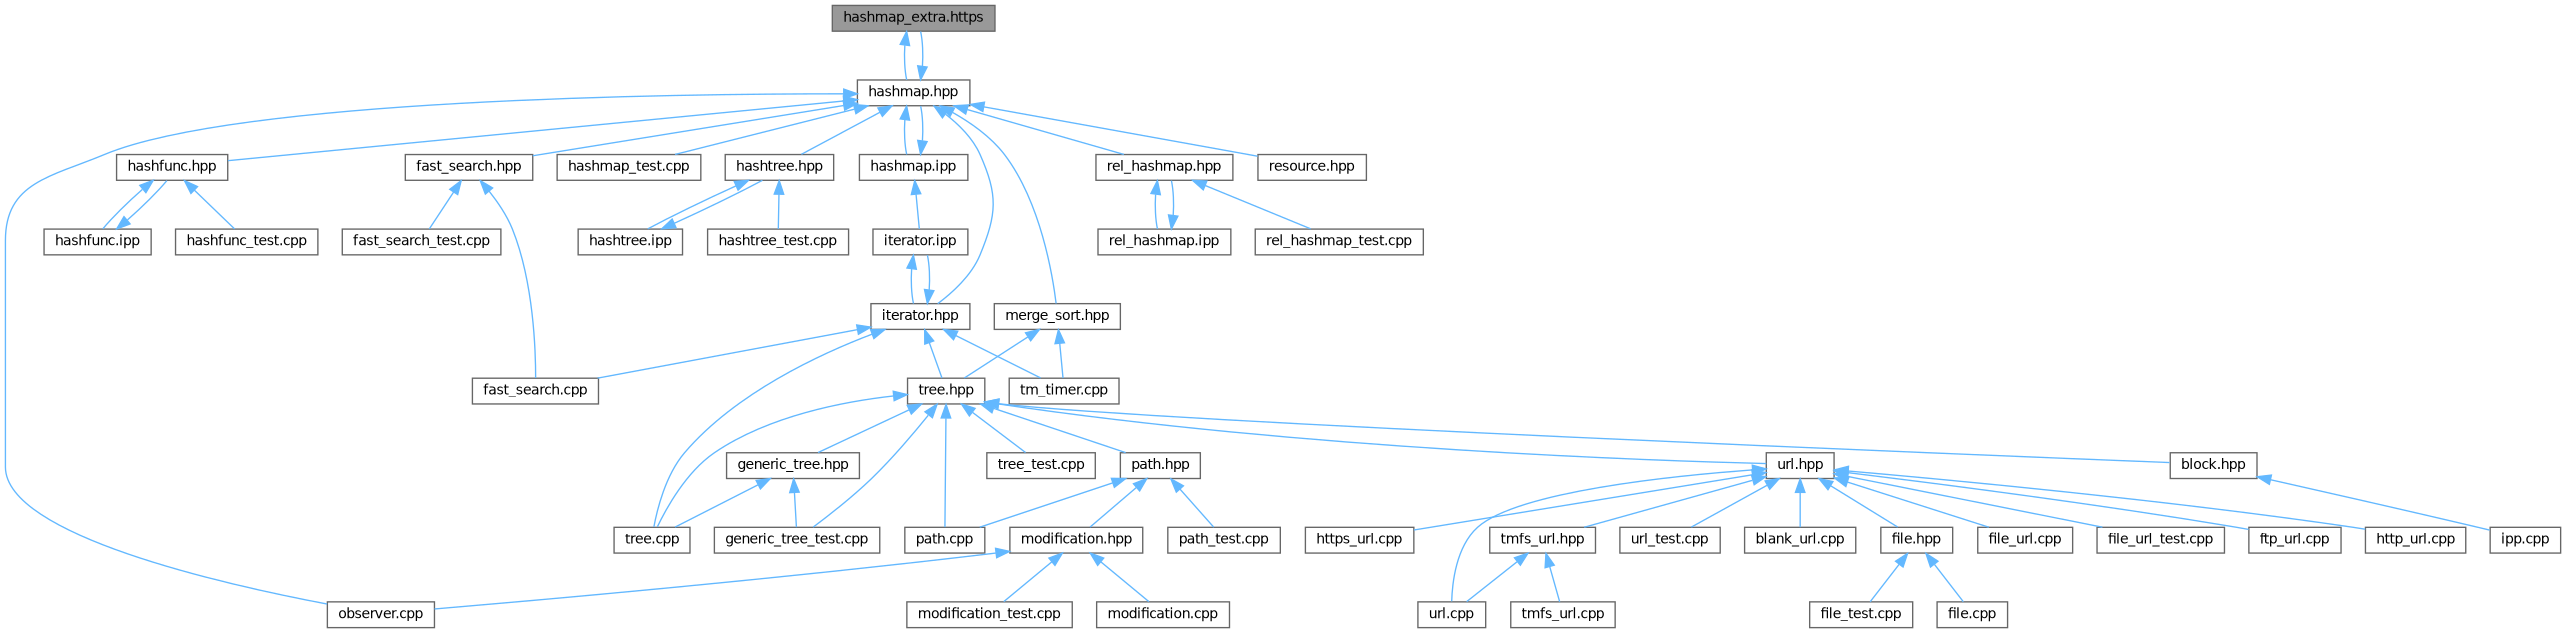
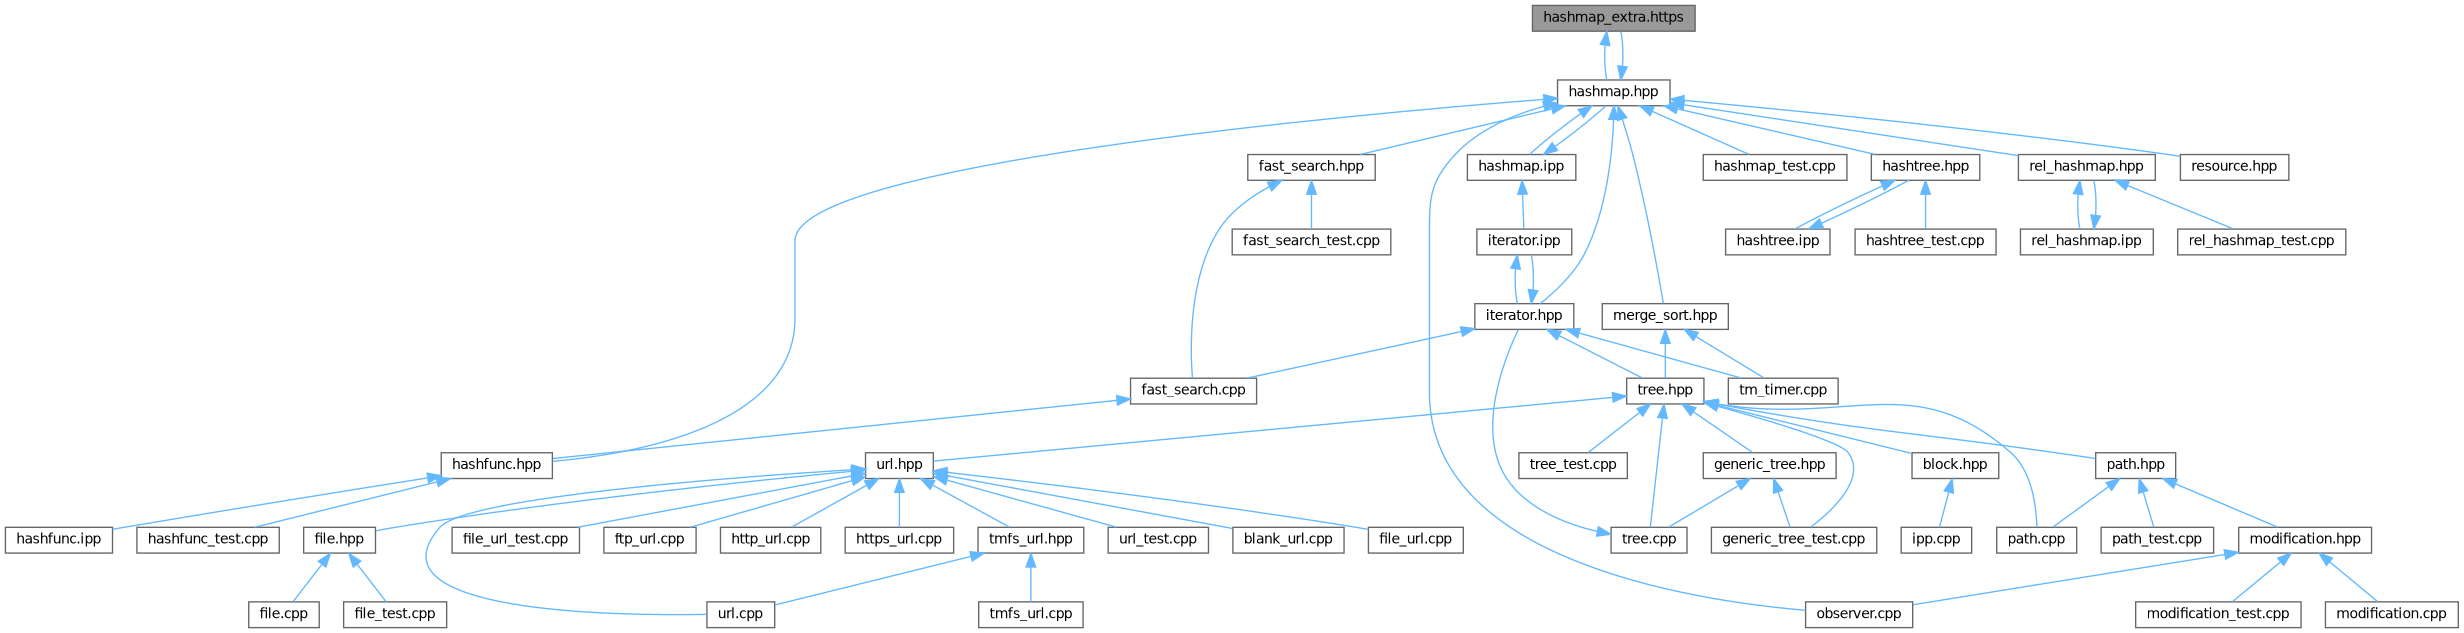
edge "hashfunc.hpp" -> "hashfunc.ipp": now "hashfunc.hpp" -> "fast_search.cpp"
edge "tree.cpp" -> "iterator.hpp": reversed
